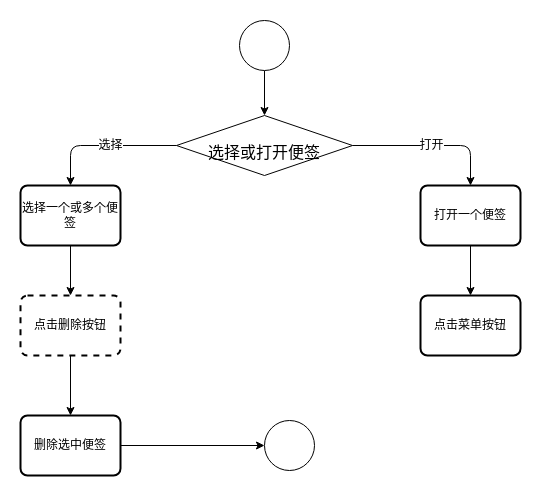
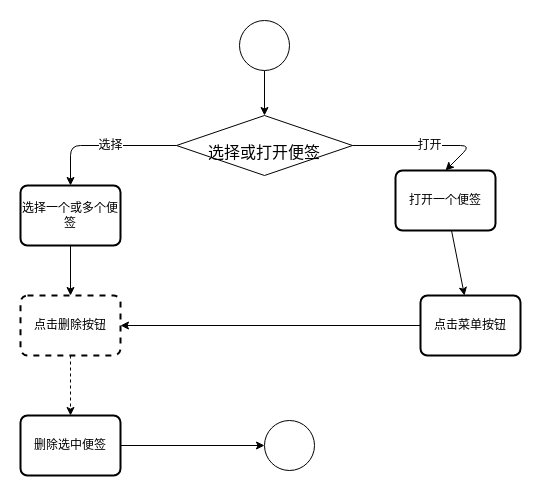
node "打开一个便签": moved (471, 216) -> (446, 201)
edge "点击菜单按钮" -> "点击删除按钮": added
edge "点击删除按钮" -> "删除选中便签": style solid -> dashed
